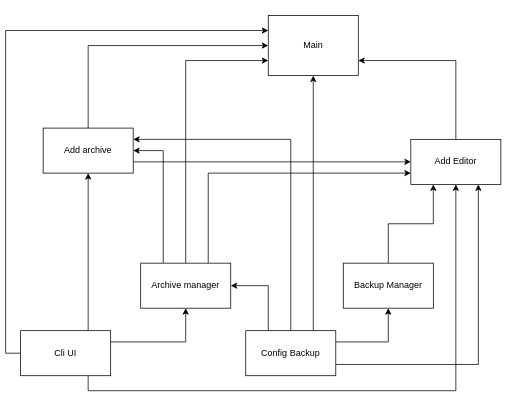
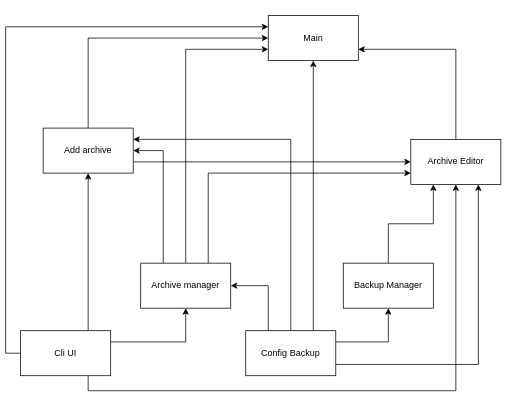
node "Main": size 90x60 -> 90x45
node "Add Editor": label "Add Editor" -> "Archive Editor"
